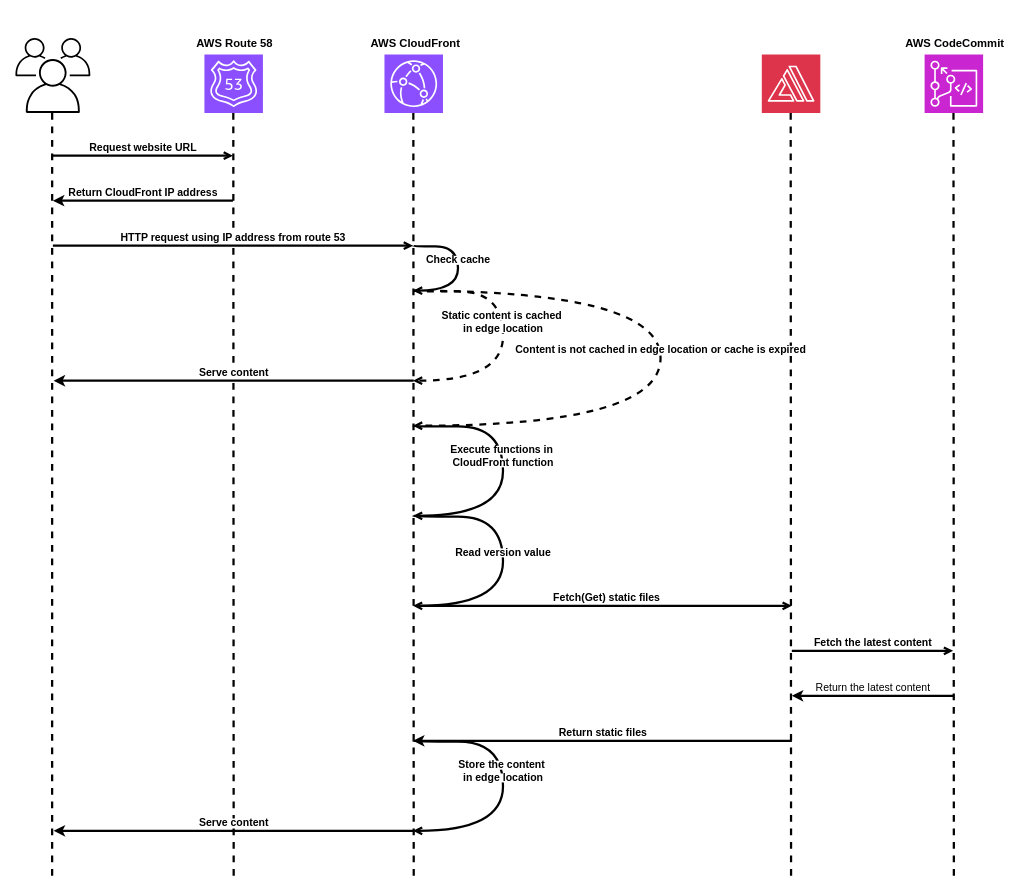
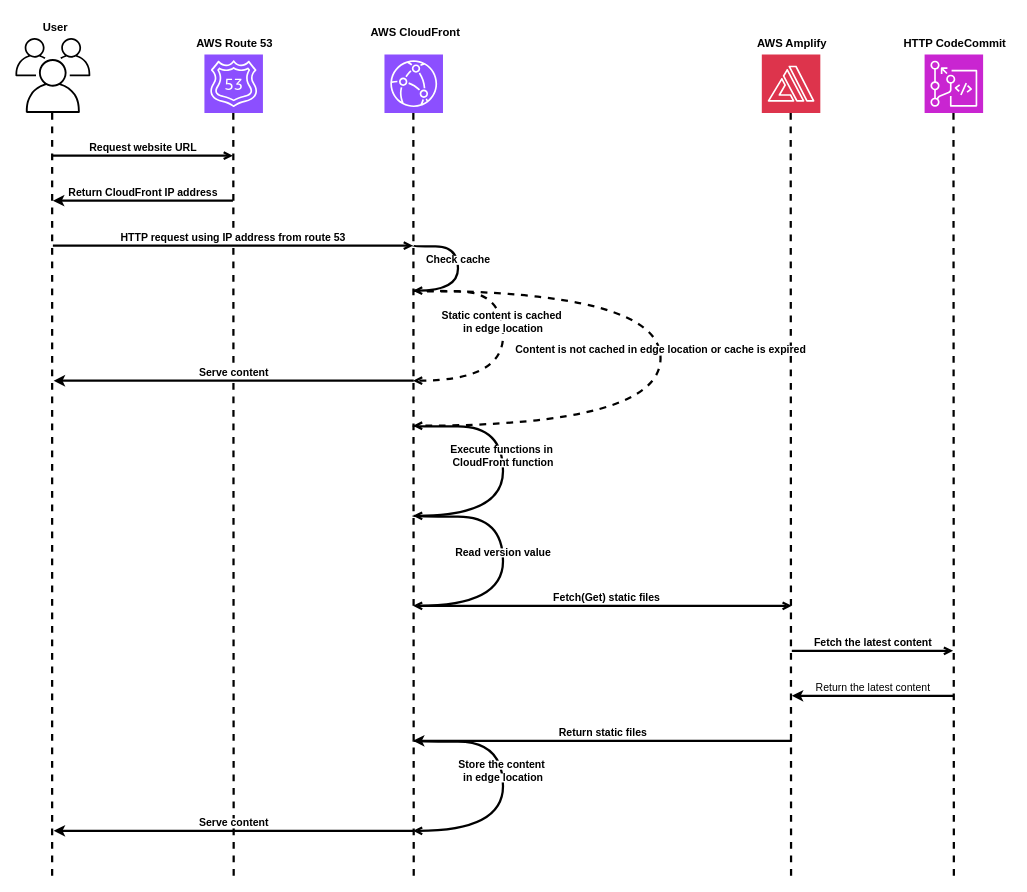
node "User": added
node "AWS Route 58": label "AWS Route 58" -> "AWS Route 53"
node "AWS CloudFront": moved (415, 43) -> (415, 32)
node "AWS Amplify": added
node "AWS CodeCommit": label "AWS CodeCommit" -> "HTTP CodeCommit"
